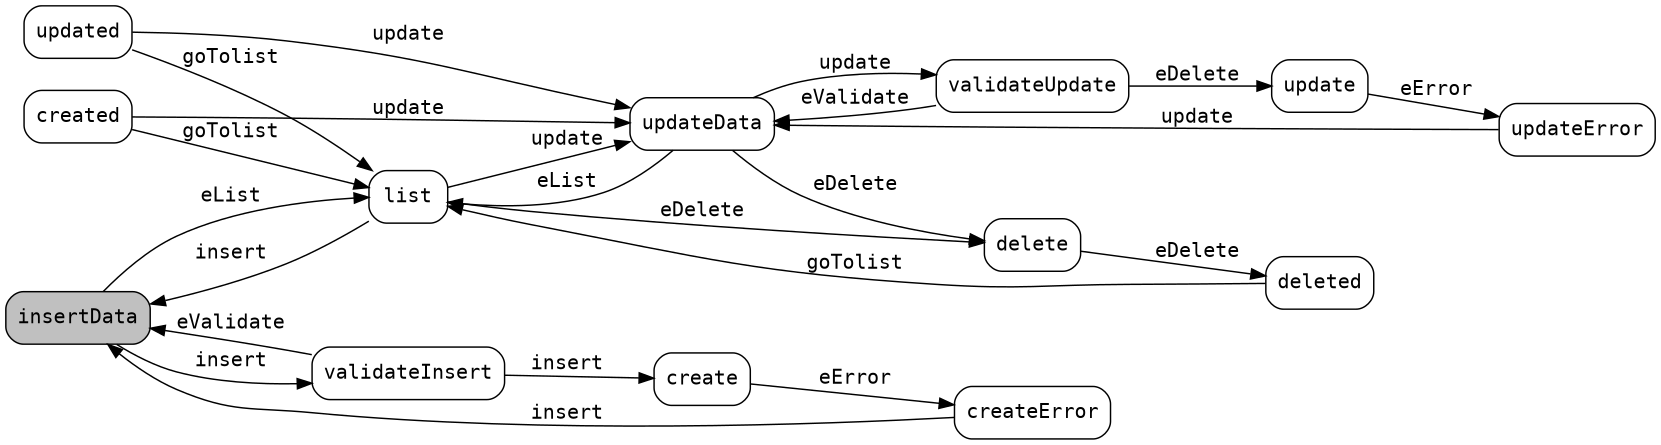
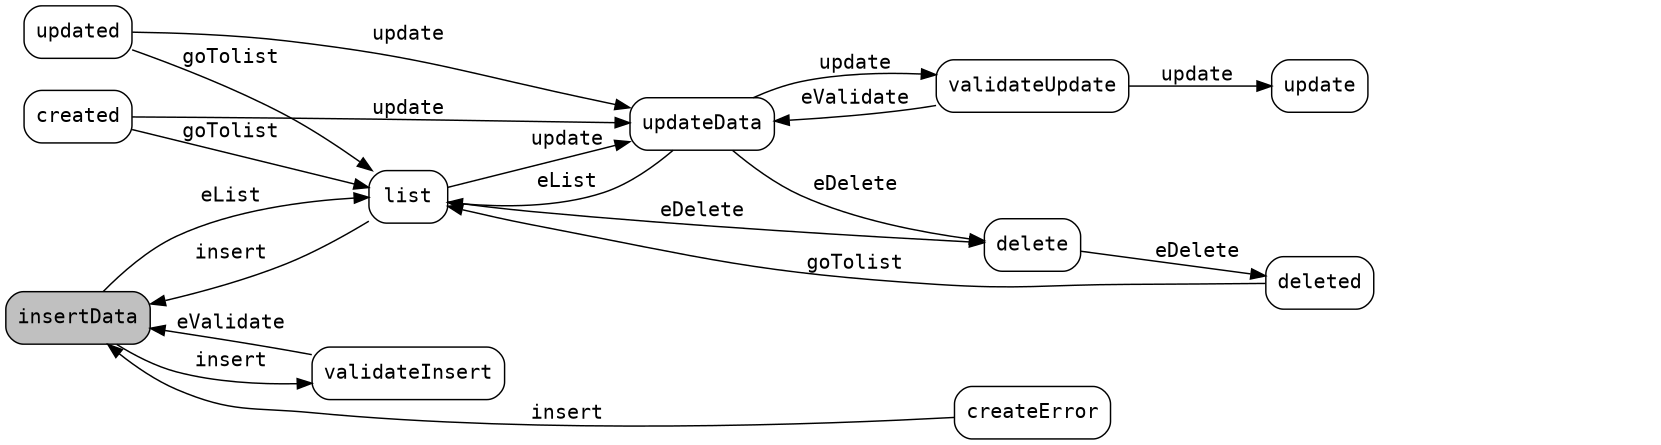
edge "validateUpdate" -> "update": label "eDelete" -> "update"
node "updateError": removed
node "create": removed
